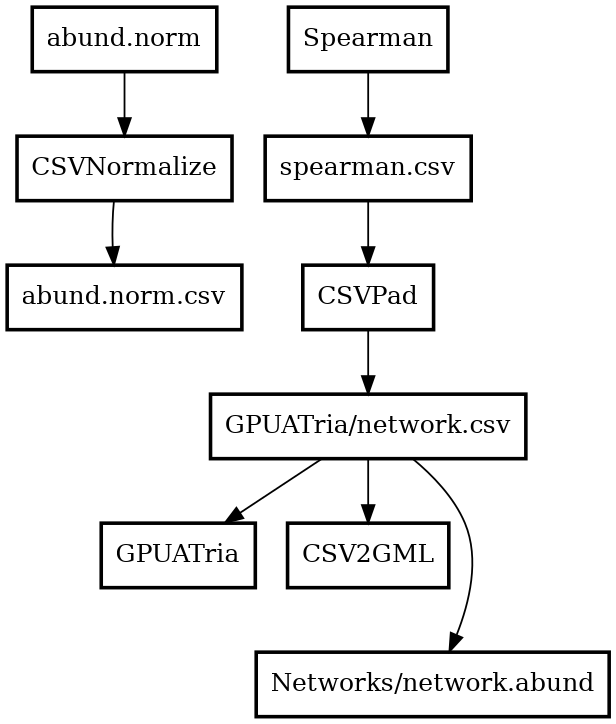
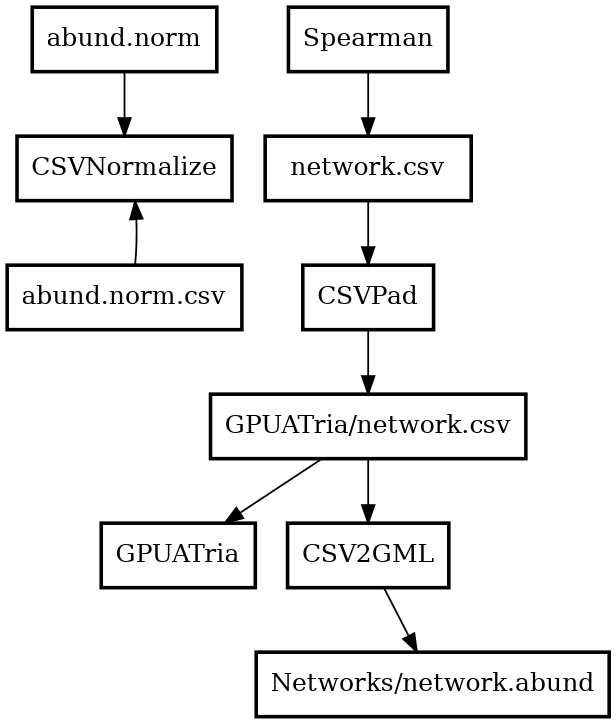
node "spearman.csv": label "spearman.csv" -> "network.csv"
edge "CSVNormalize" -> "abund.norm.csv": reversed
edge "GPUATria/network.csv" -> "Networks/network.abund": now "CSV2GML" -> "Networks/network.abund"
